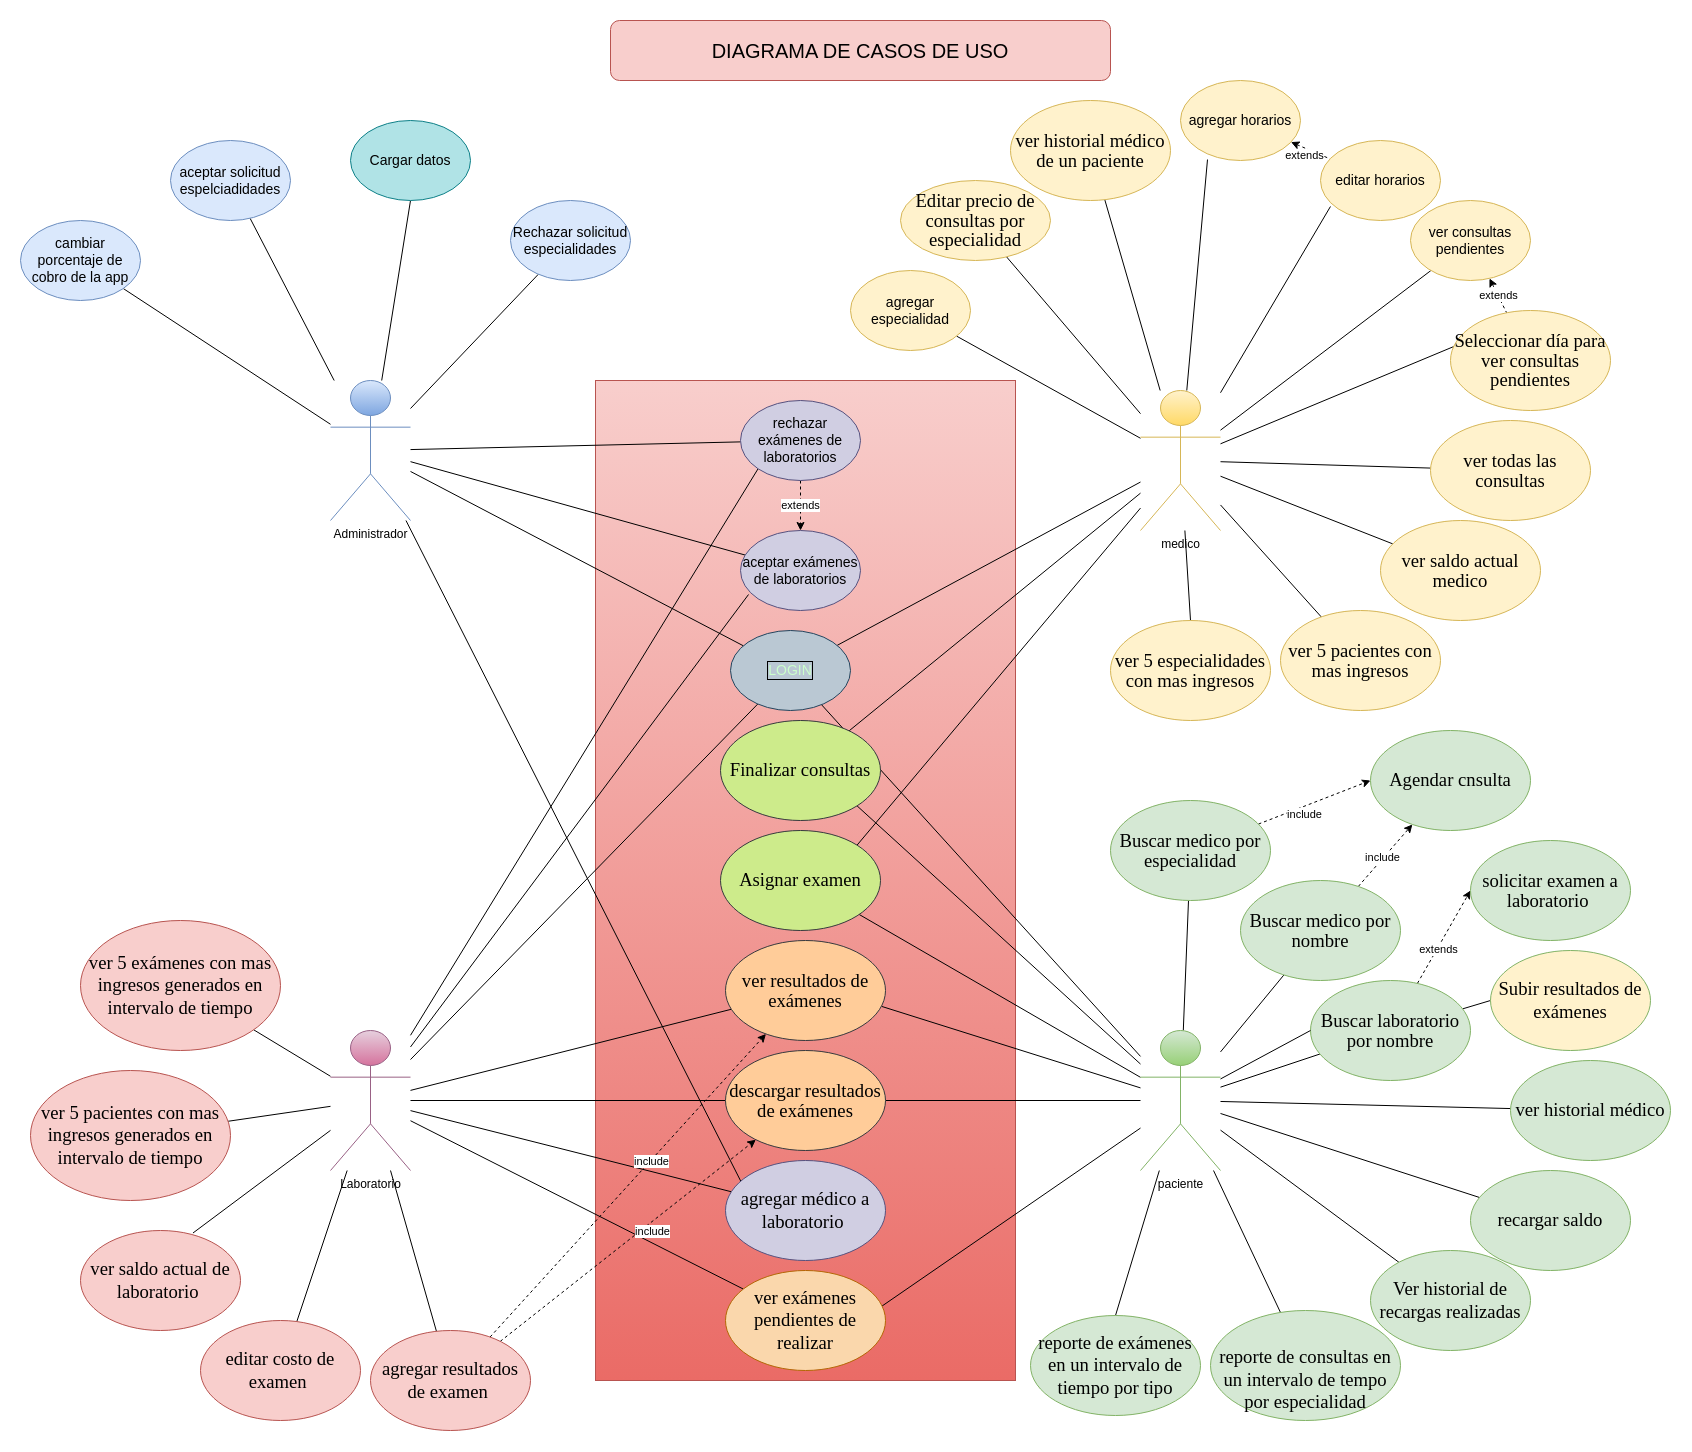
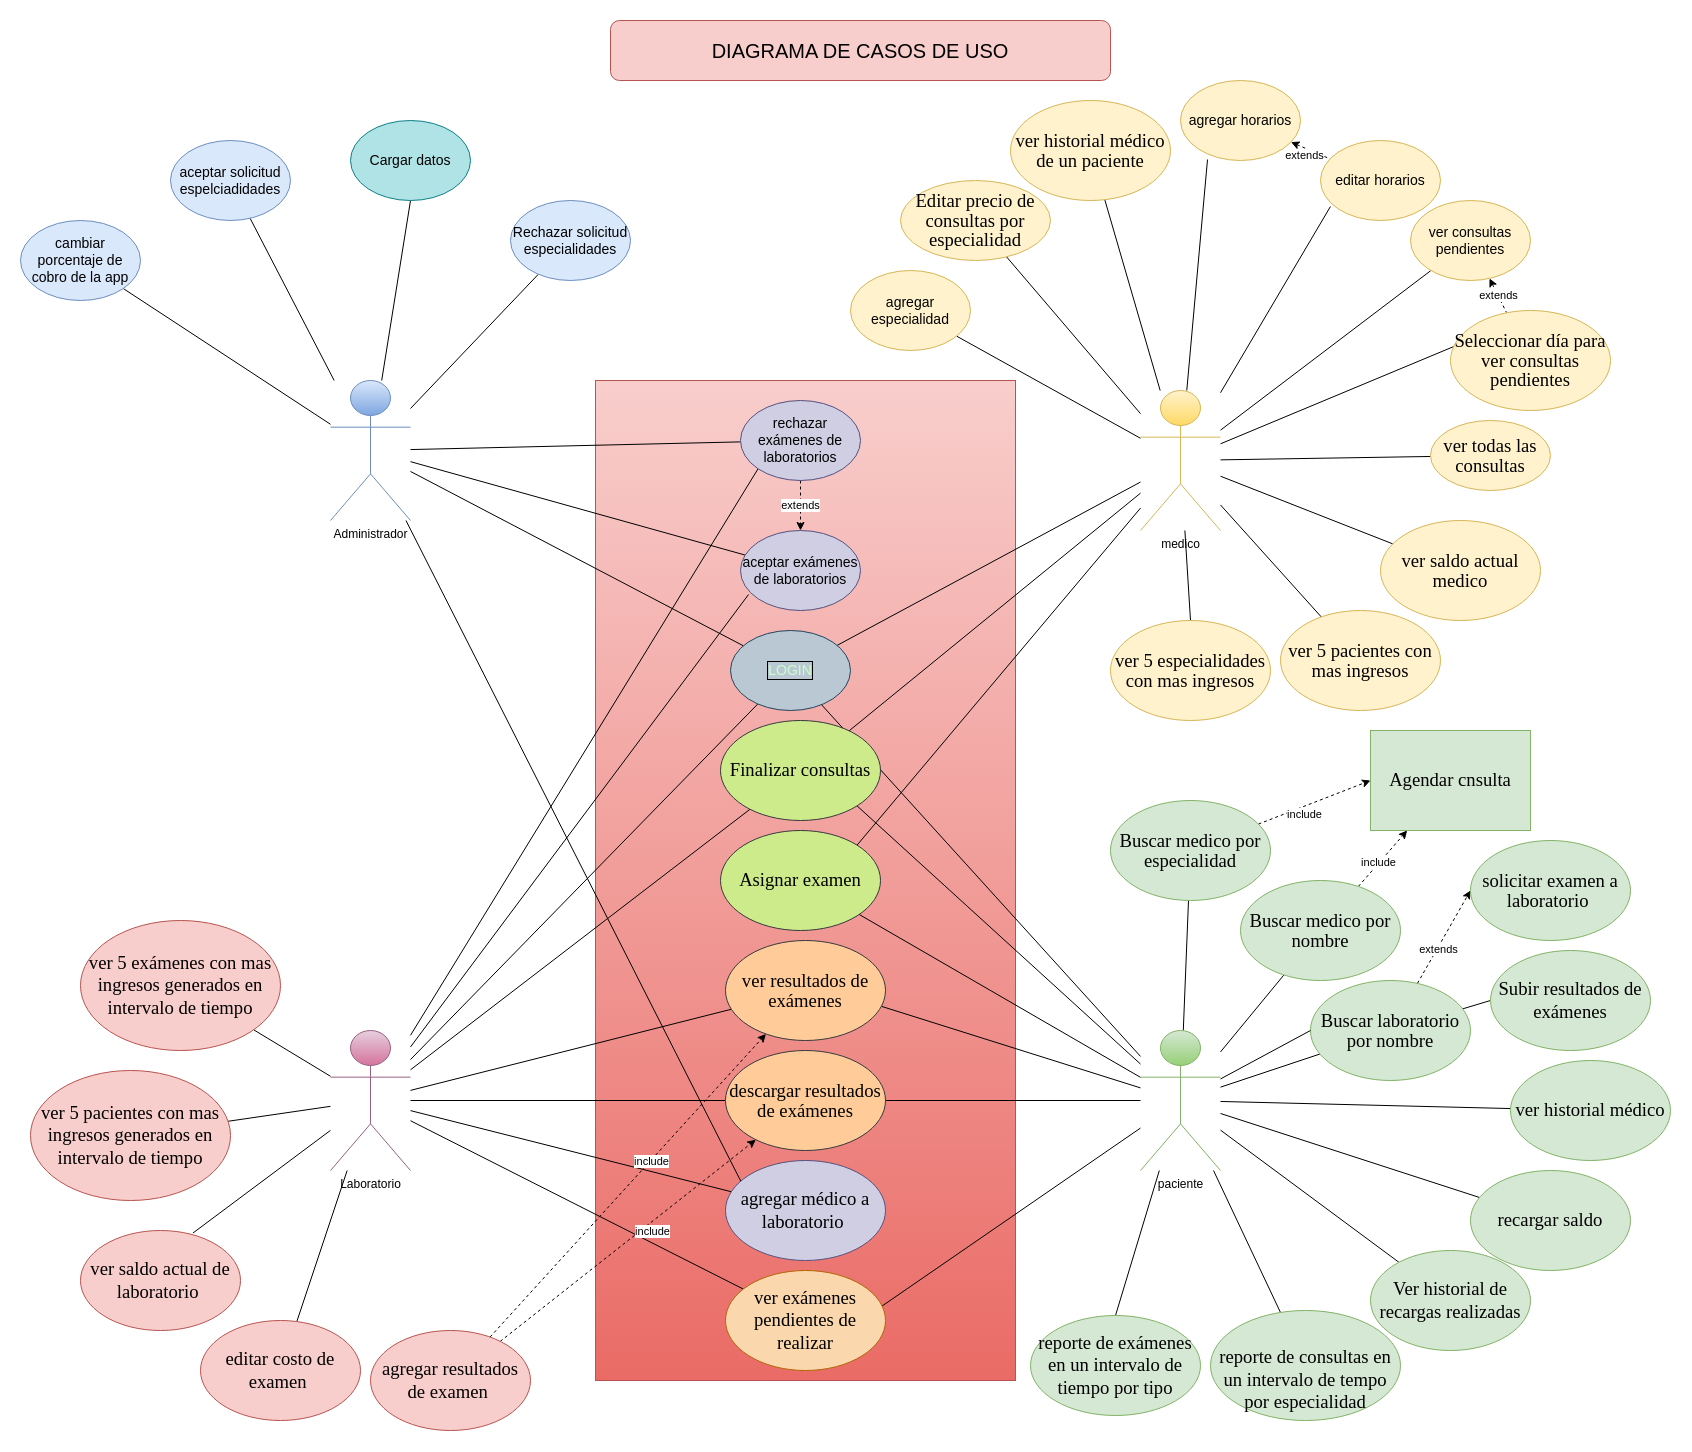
node "ver todas las consultas": size 160x100 -> 120x70
node "Agendar cnsulta": shape ellipse -> rectangle
node "Subir resultados de exámenes": fillcolor #fff2cc -> #d5e8d4
edge "Laboratorio" -- "agregar resultados de examen": now "Laboratorio" -- "Finalizar consultas"
